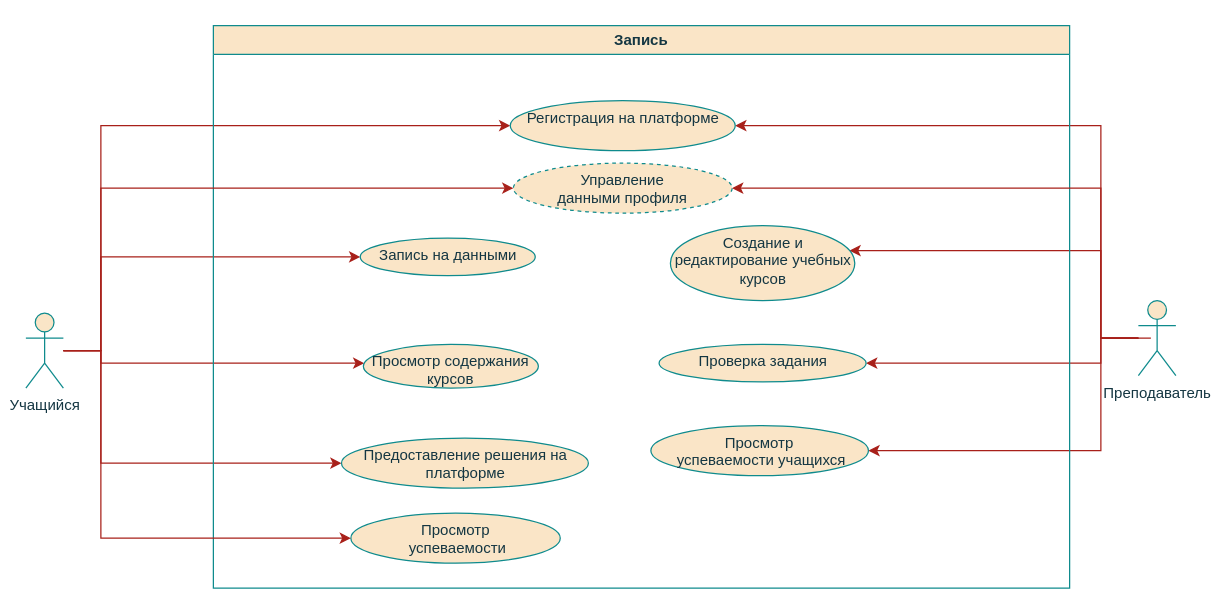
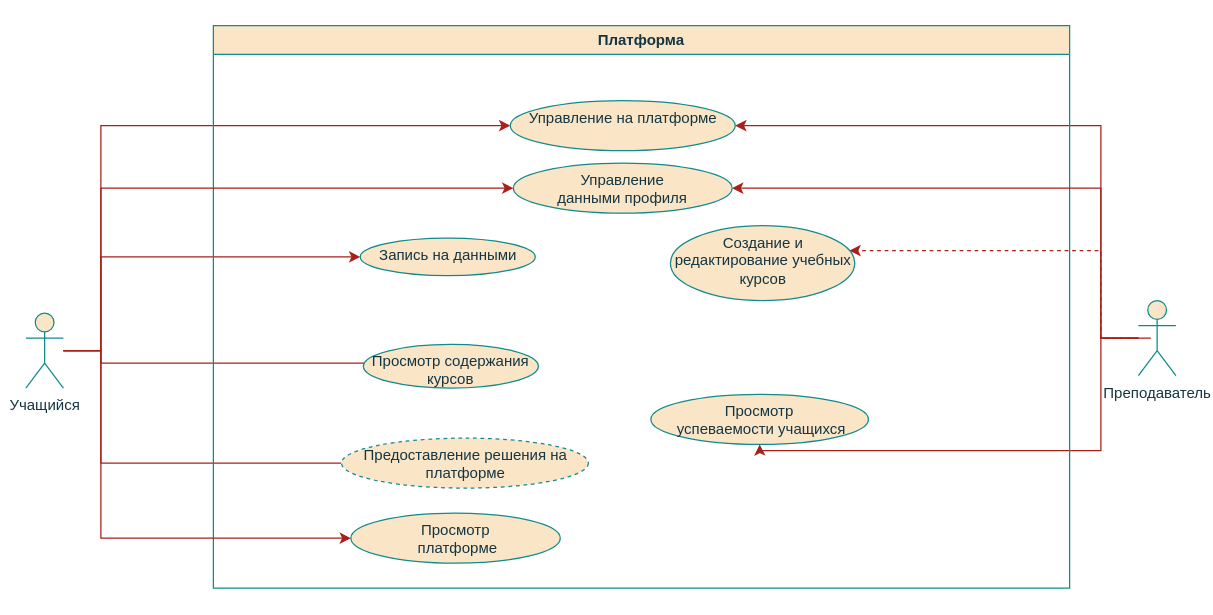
node "Запись": label "Запись" -> "Платформа"
node "Регистрация на платформе": label "Регистрация на платформе" -> "Управление на платформе"
node "Управление данными профиля": style dashed -> solid
edge "Преподаватель" -> "Создание и редактирование учебных курсов": style solid -> dashed
edge "Учащийся" -> "Просмотр содержания курсов": arrowhead classic -> none
node "Проверка задания": removed
edge "Преподаватель" -> "Проверка задания": removed
node "Просмотр успеваемости учащихся": moved (759, 451) -> (759, 419)
edge "Учащийся" -> "Предоставление решения на платформе": arrowhead classic -> none
node "Предоставление решения на платформе": style solid -> dashed
node "Просмотр успеваемости": label "Просмотр успеваемости" -> "Просмотр платформе"
